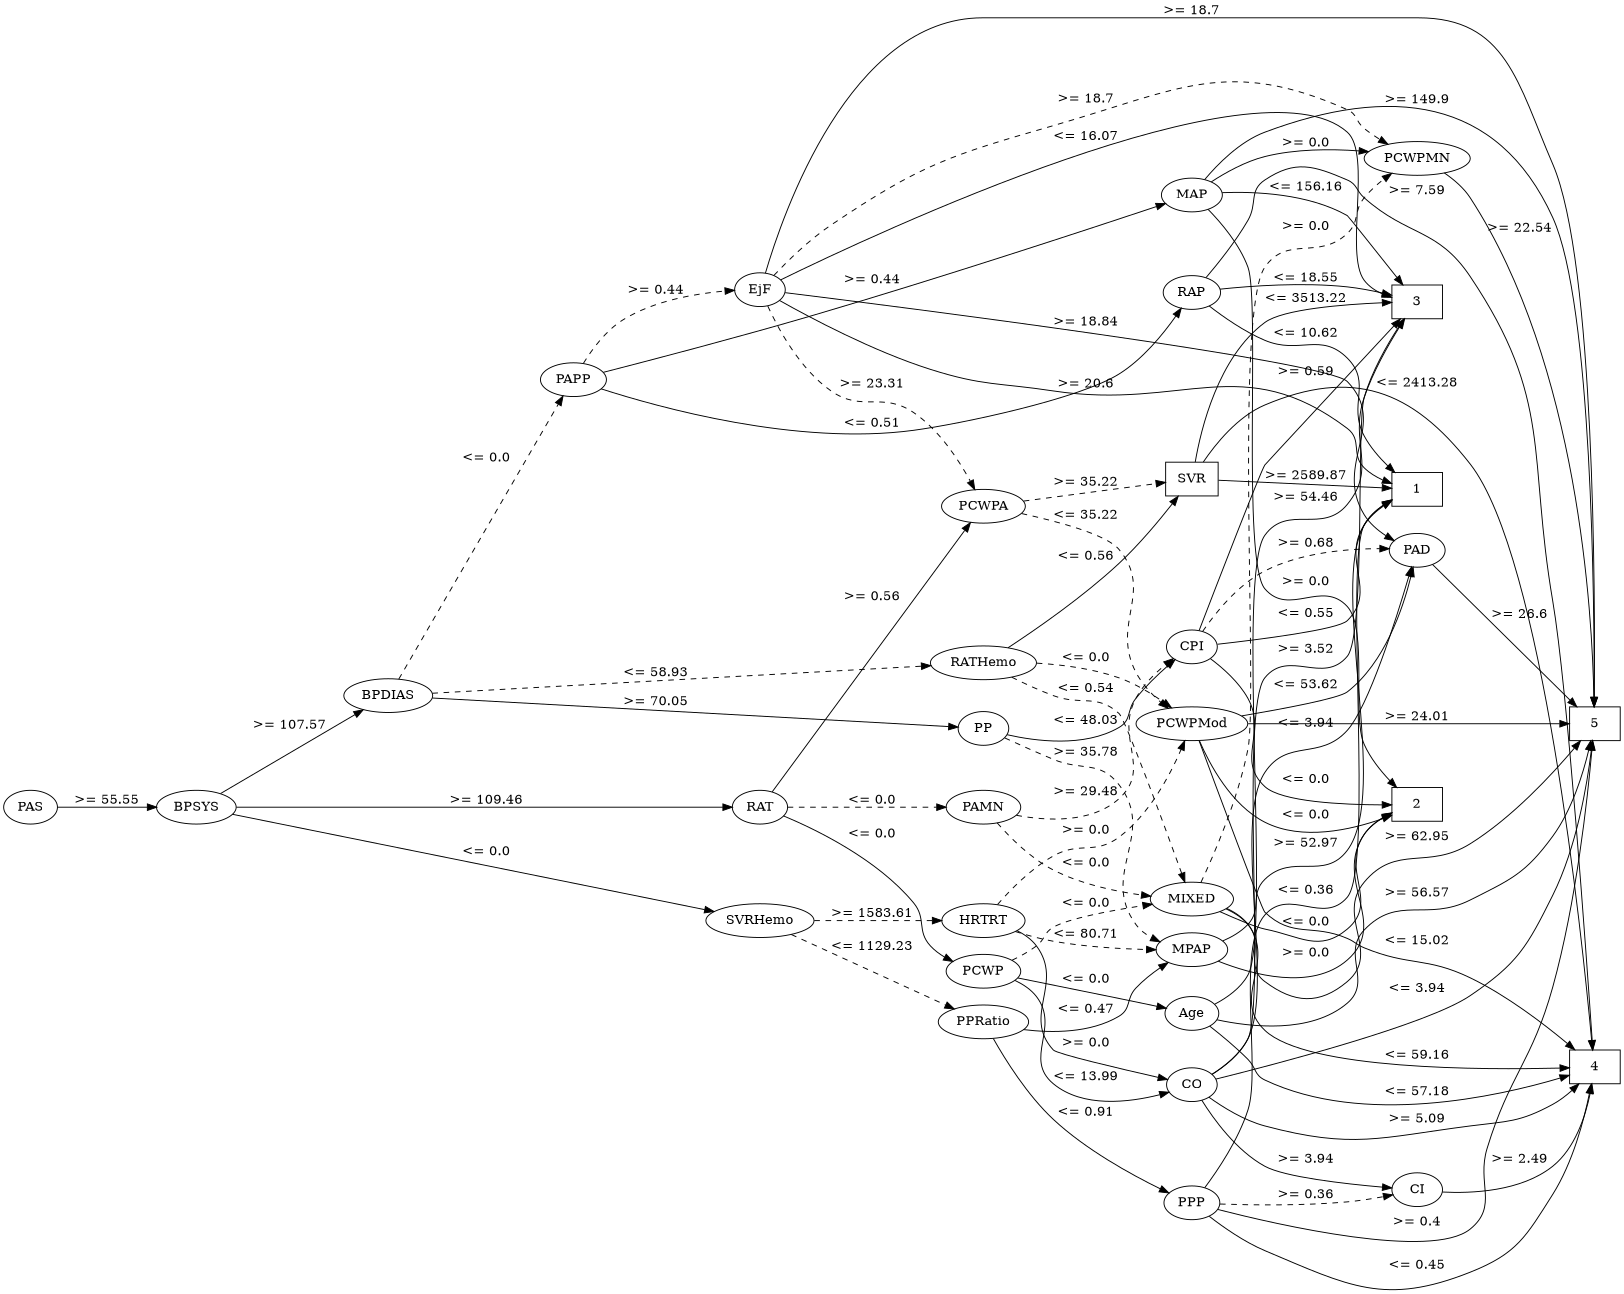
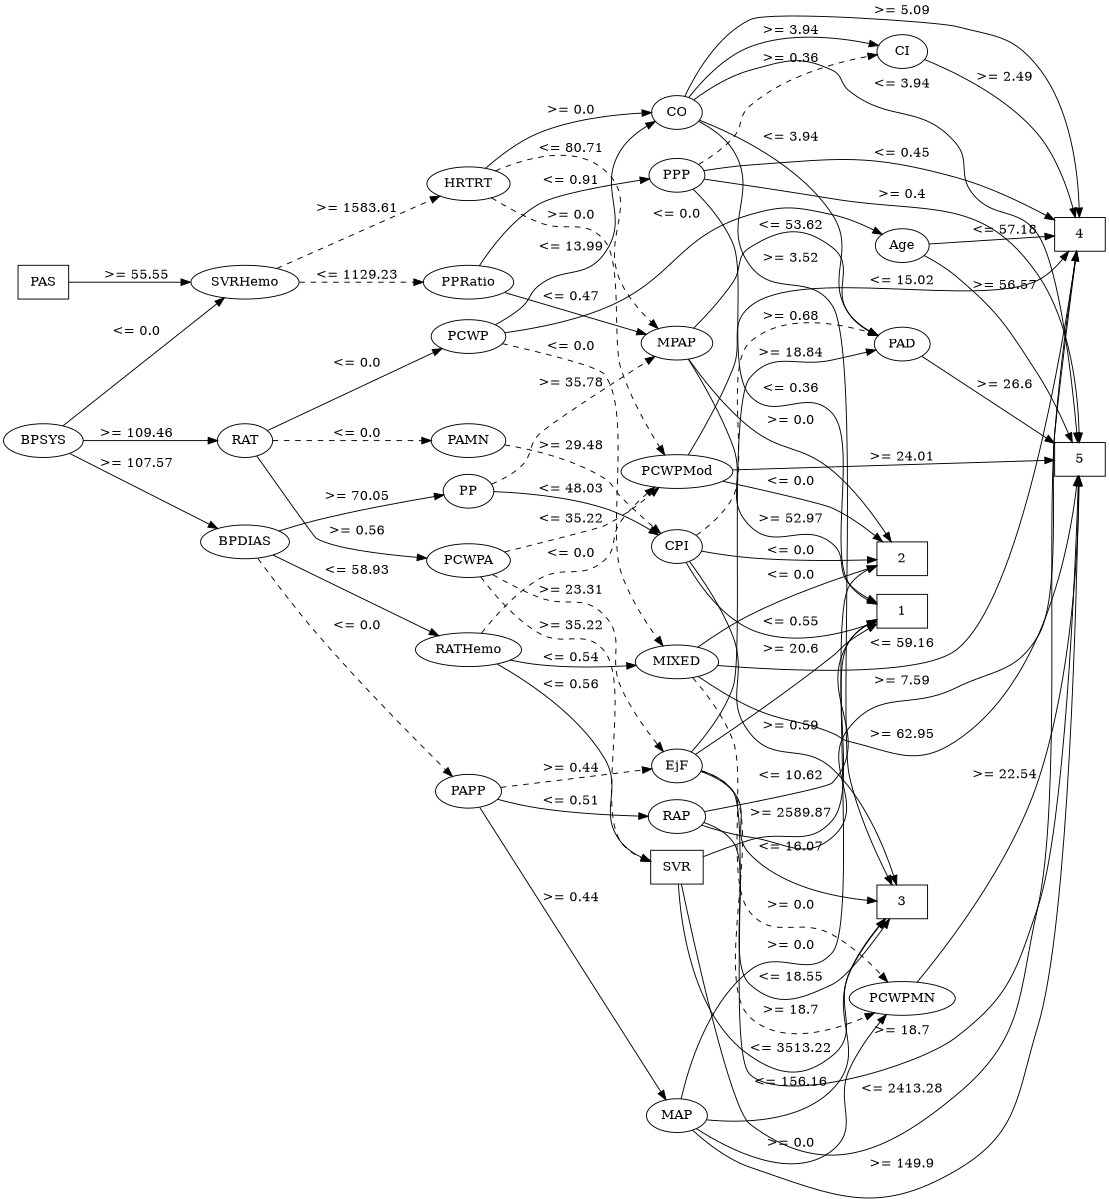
edge "EjF" -> "PCWPA": reversed
edge "Age" -> "3": removed, label ">= 54.46"
edge "BPDIAS" -> "RATHemo": style dashed -> solid
edge "PCWPMod" -> "PAD": now "MPAP" -> "PAD"
edge "RATHemo" -> "MIXED": style dashed -> solid
node "PAS": shape ellipse -> box
edge "PAS" -> "BPSYS": now "PAS" -> "SVRHemo"
edge "PAMN" -> "MIXED": removed, label "<= 0.0"
